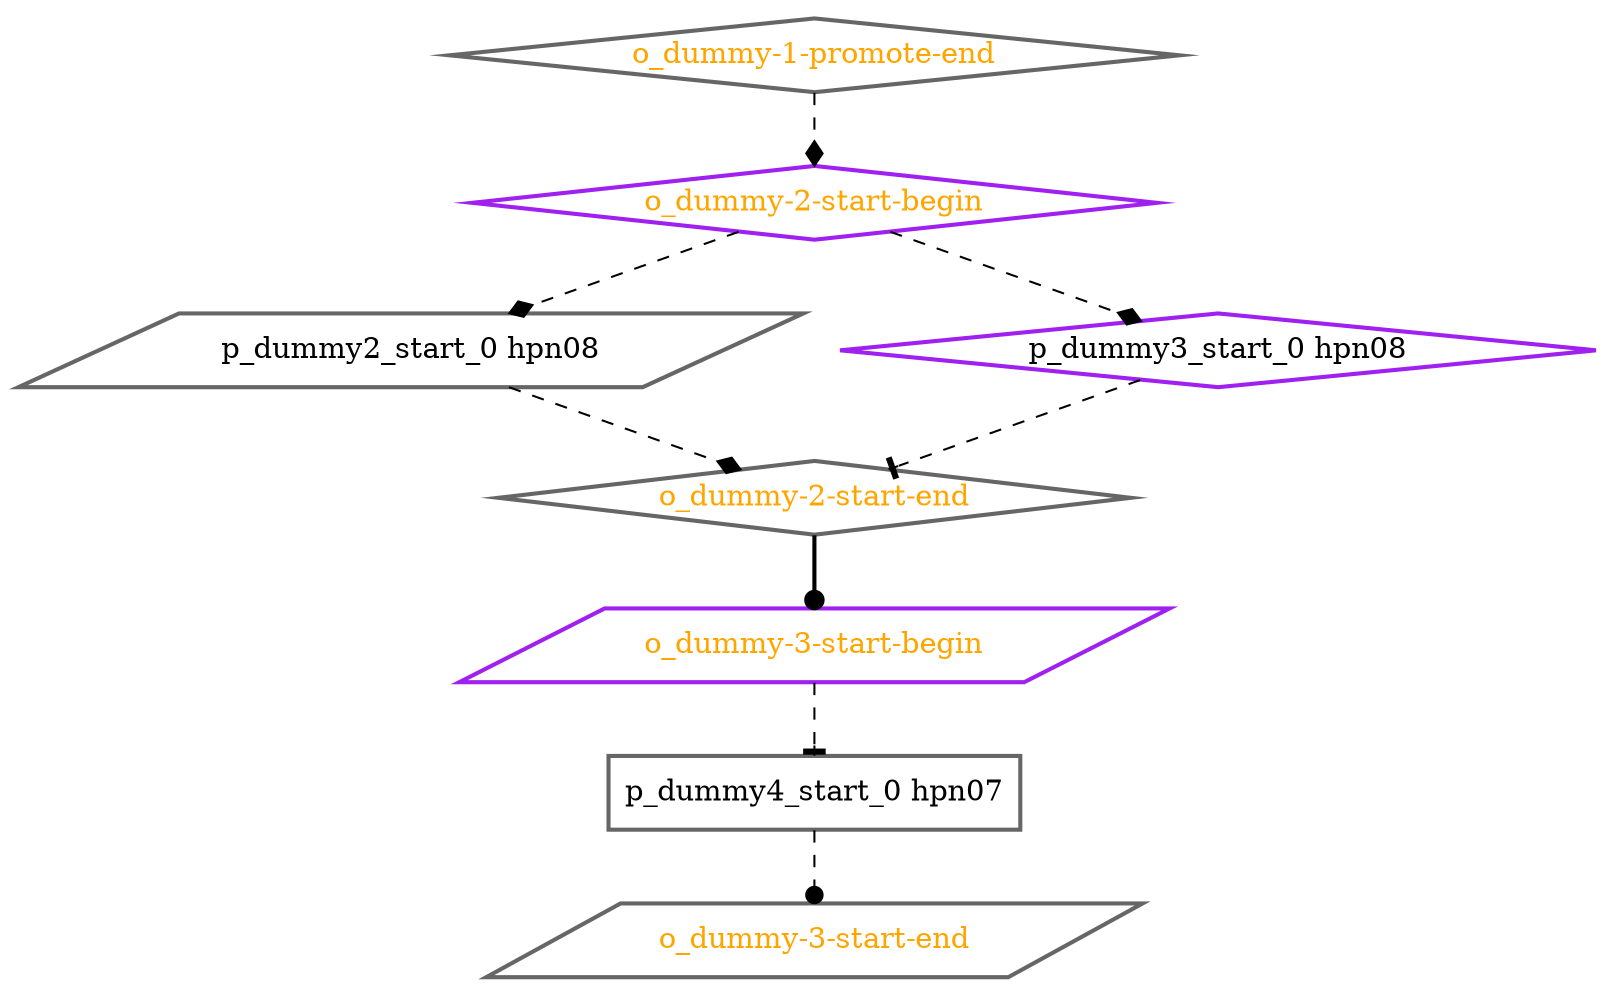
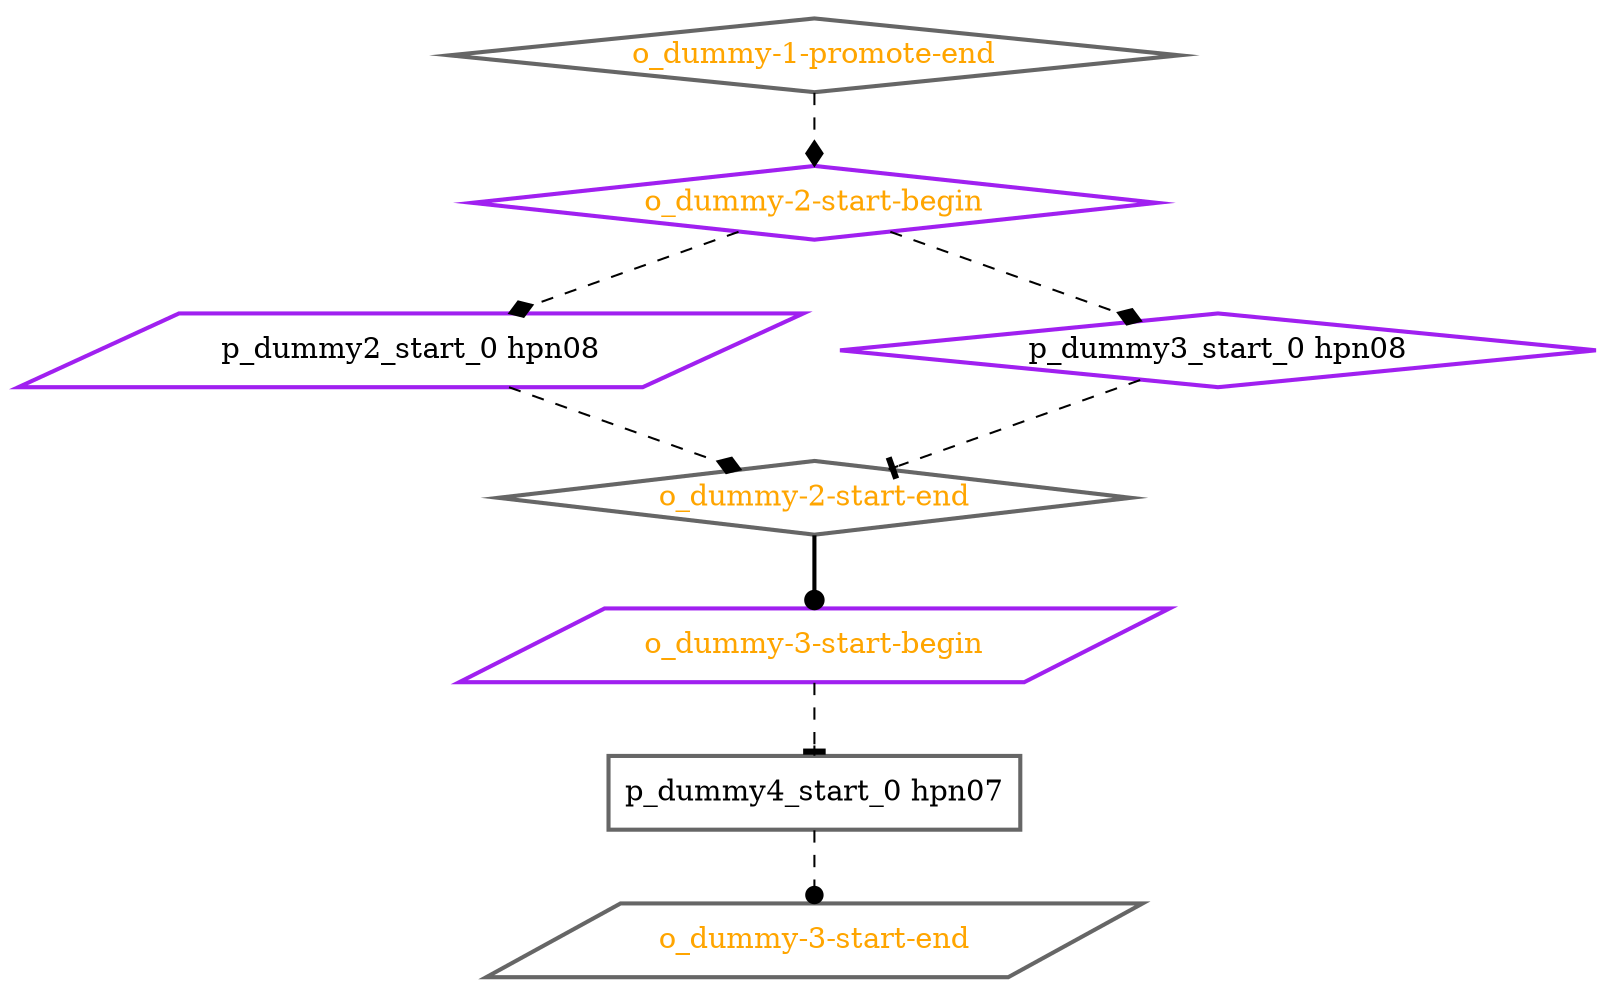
node "p_dummy2_start_0 hpn08": color gray40 -> purple
